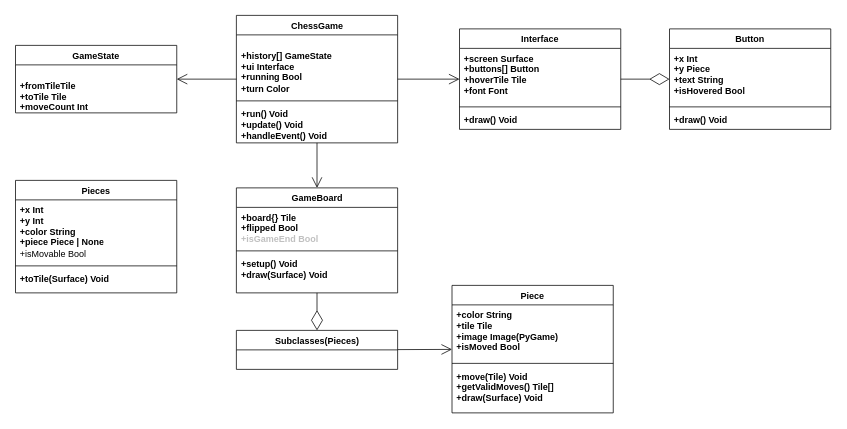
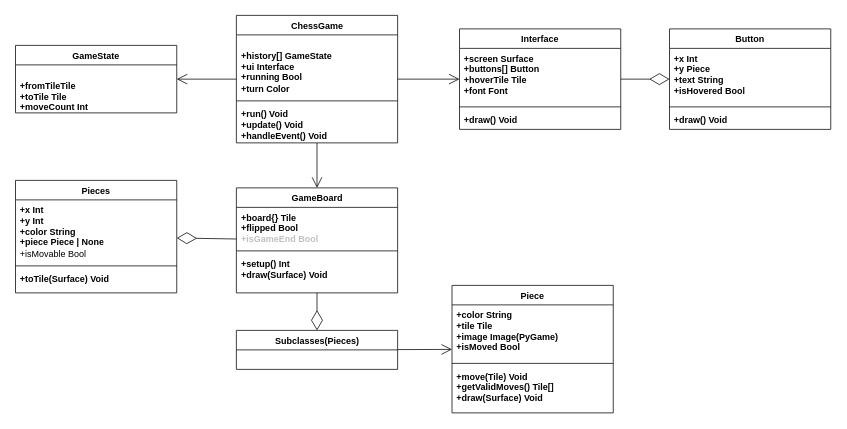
edge "GameBoard" -> "Pieces": added
node "+setup() Void +draw(Surface) Void": label "+setup() Void +draw(Surface) Void" -> "+setup() Int +draw(Surface) Void"
